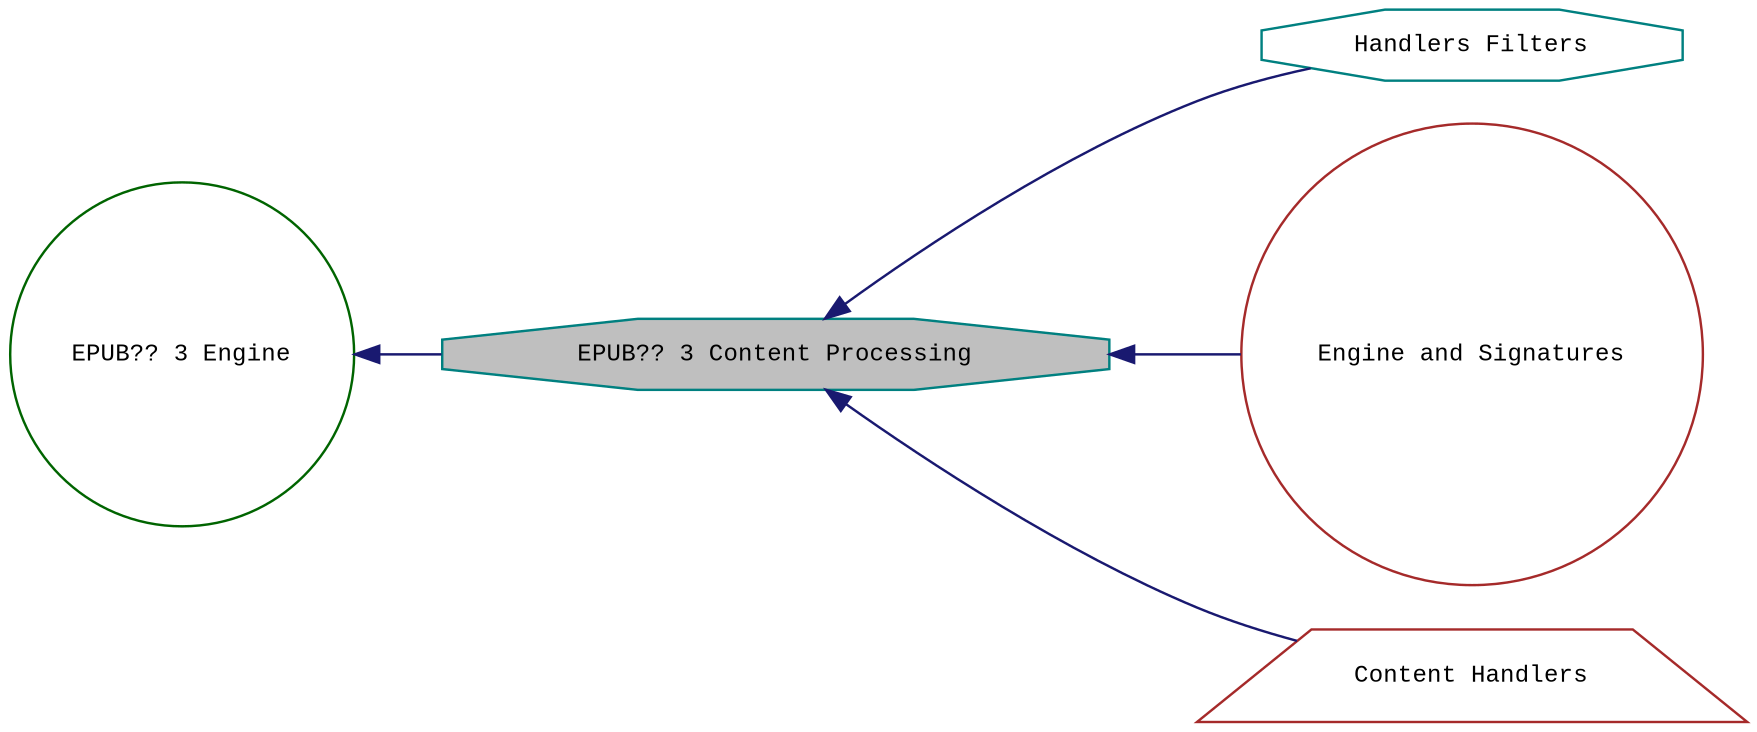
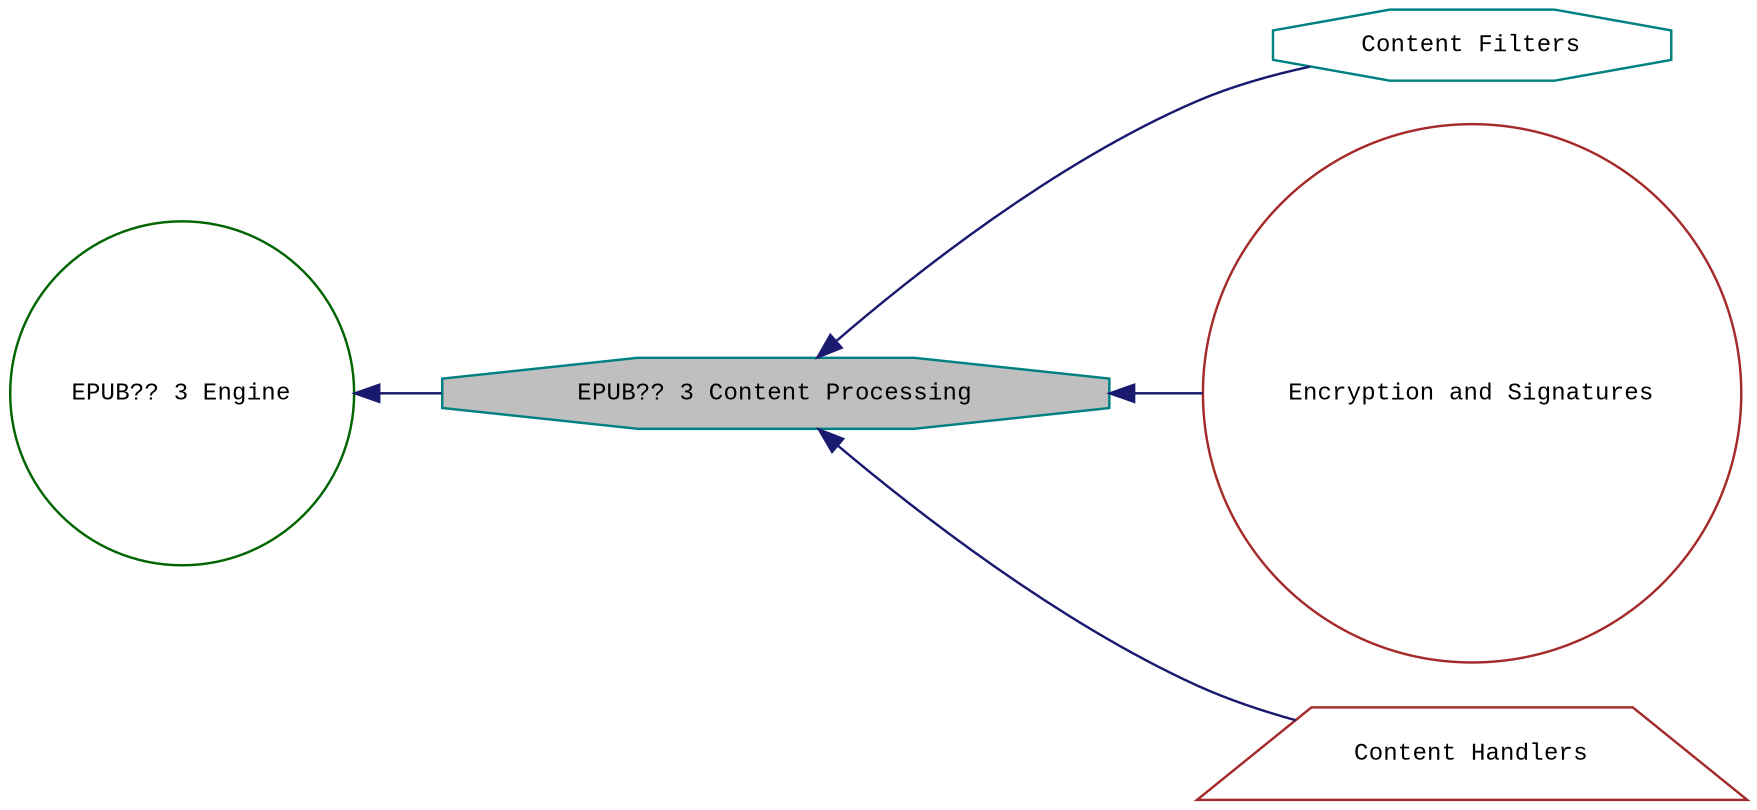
node "Handlers Filters": label "Handlers Filters" -> "Content Filters"
node "Engine and Signatures": label "Engine and Signatures" -> "Encryption and Signatures"
